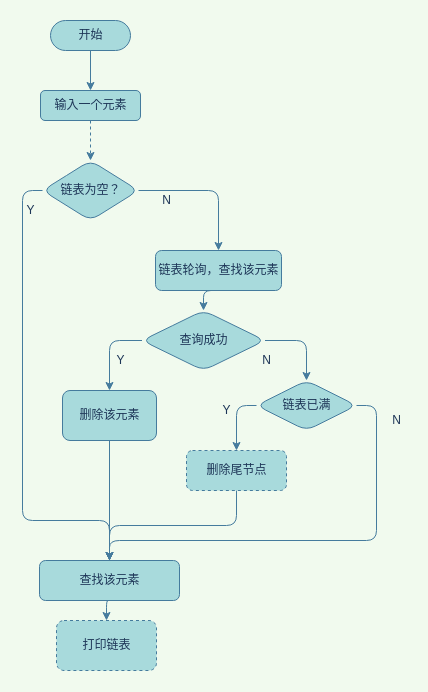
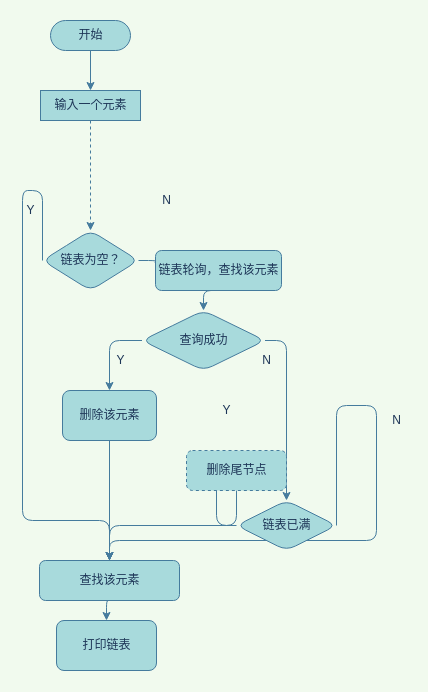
node "输入一个元素": shape rounded rectangle -> rectangle
node "链表为空？": moved (91, 191) -> (91, 261)
node "链表已满": moved (307, 406) -> (287, 526)
node "打印链表": style dashed -> solid
